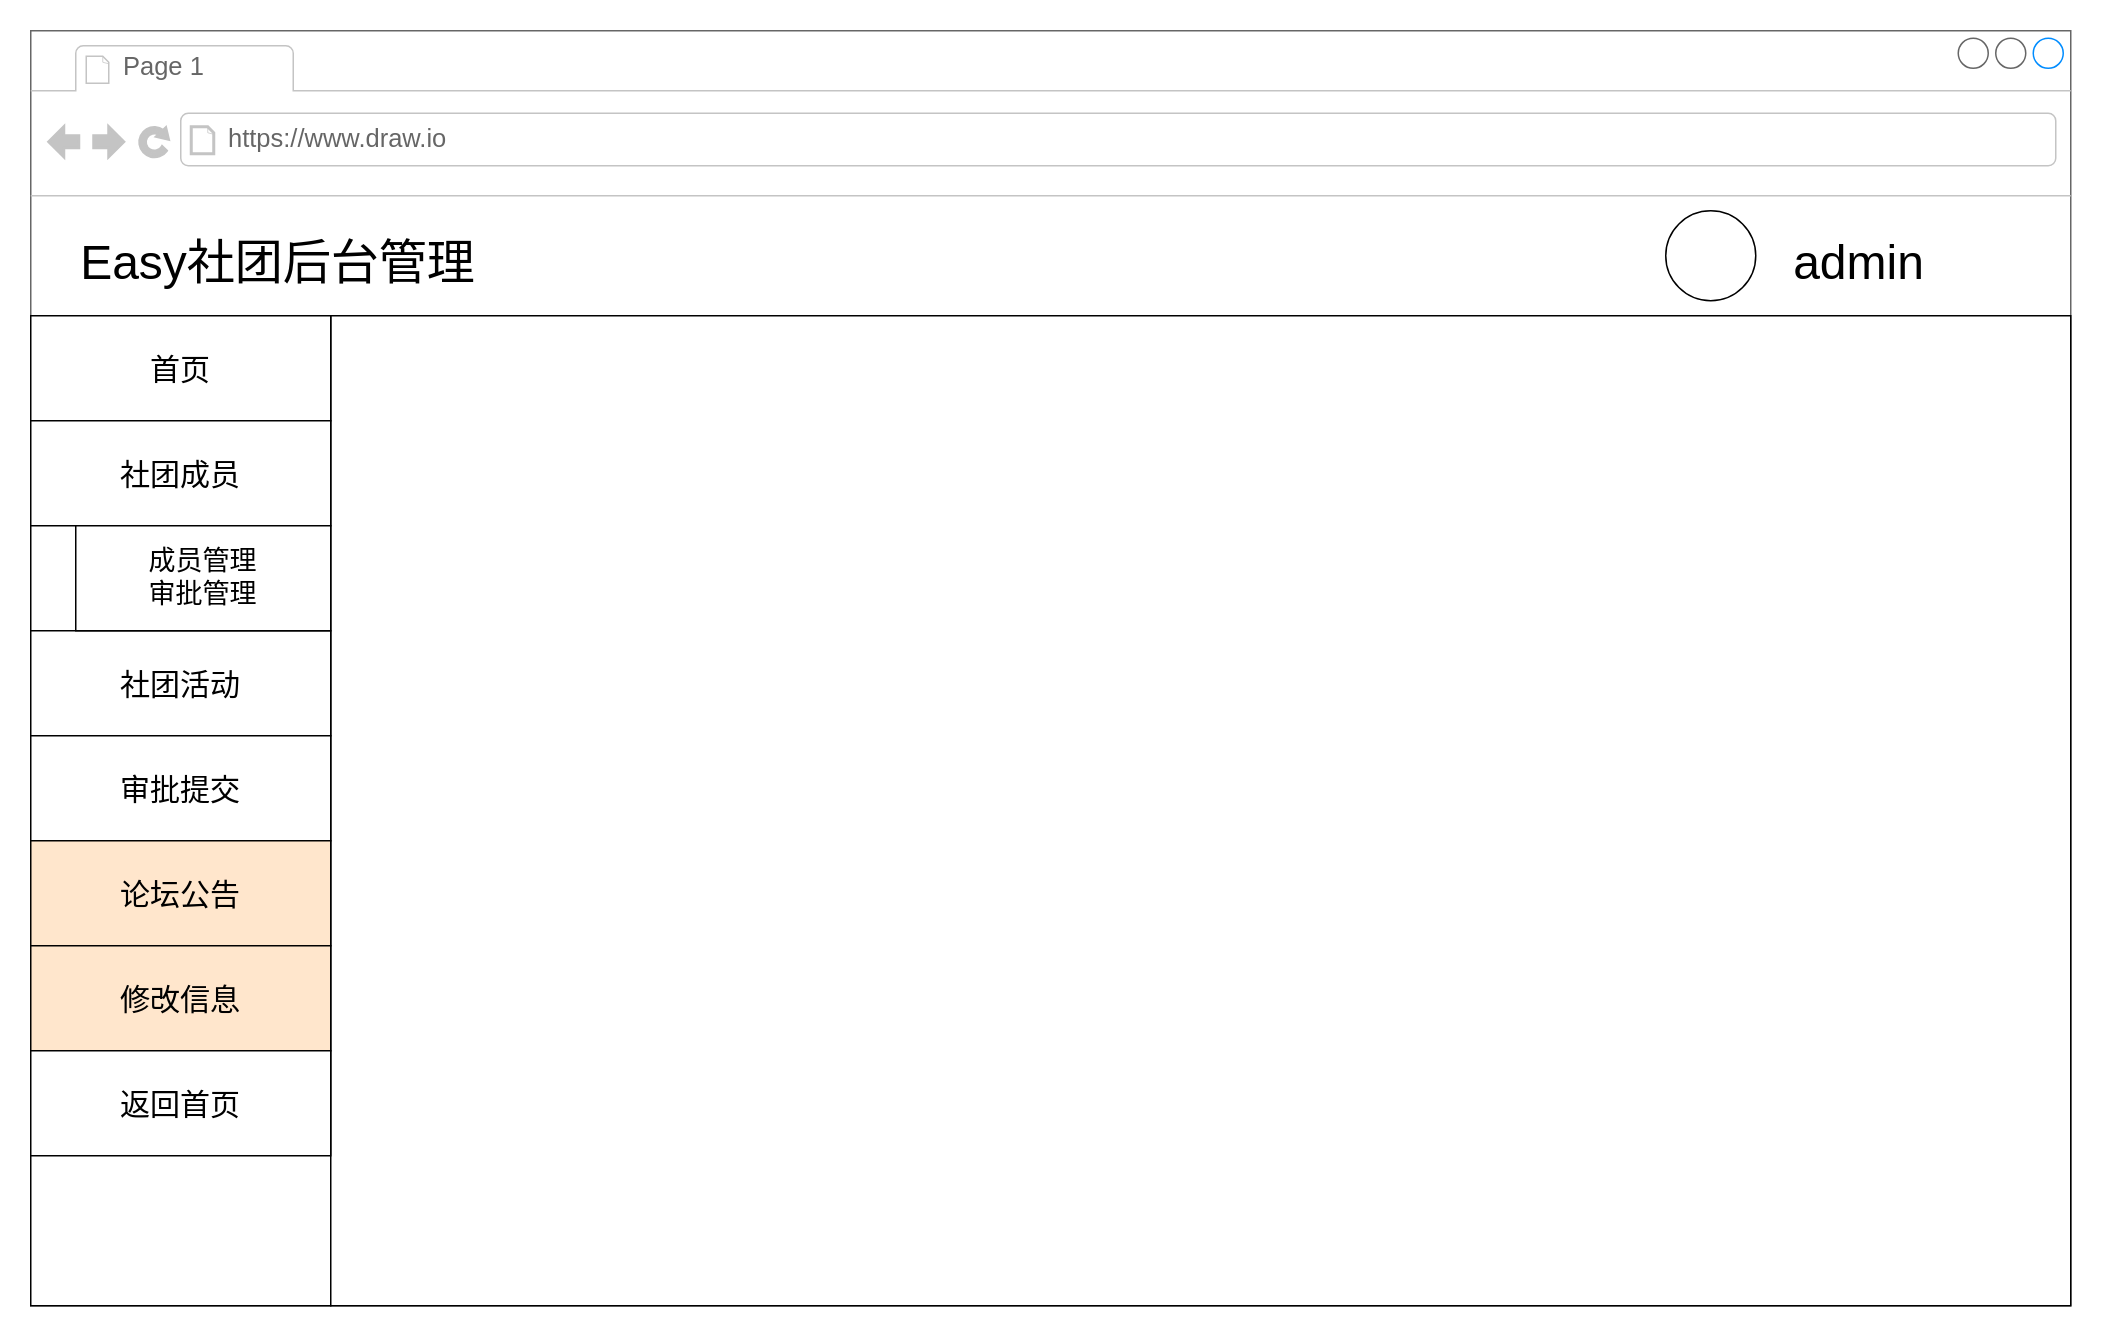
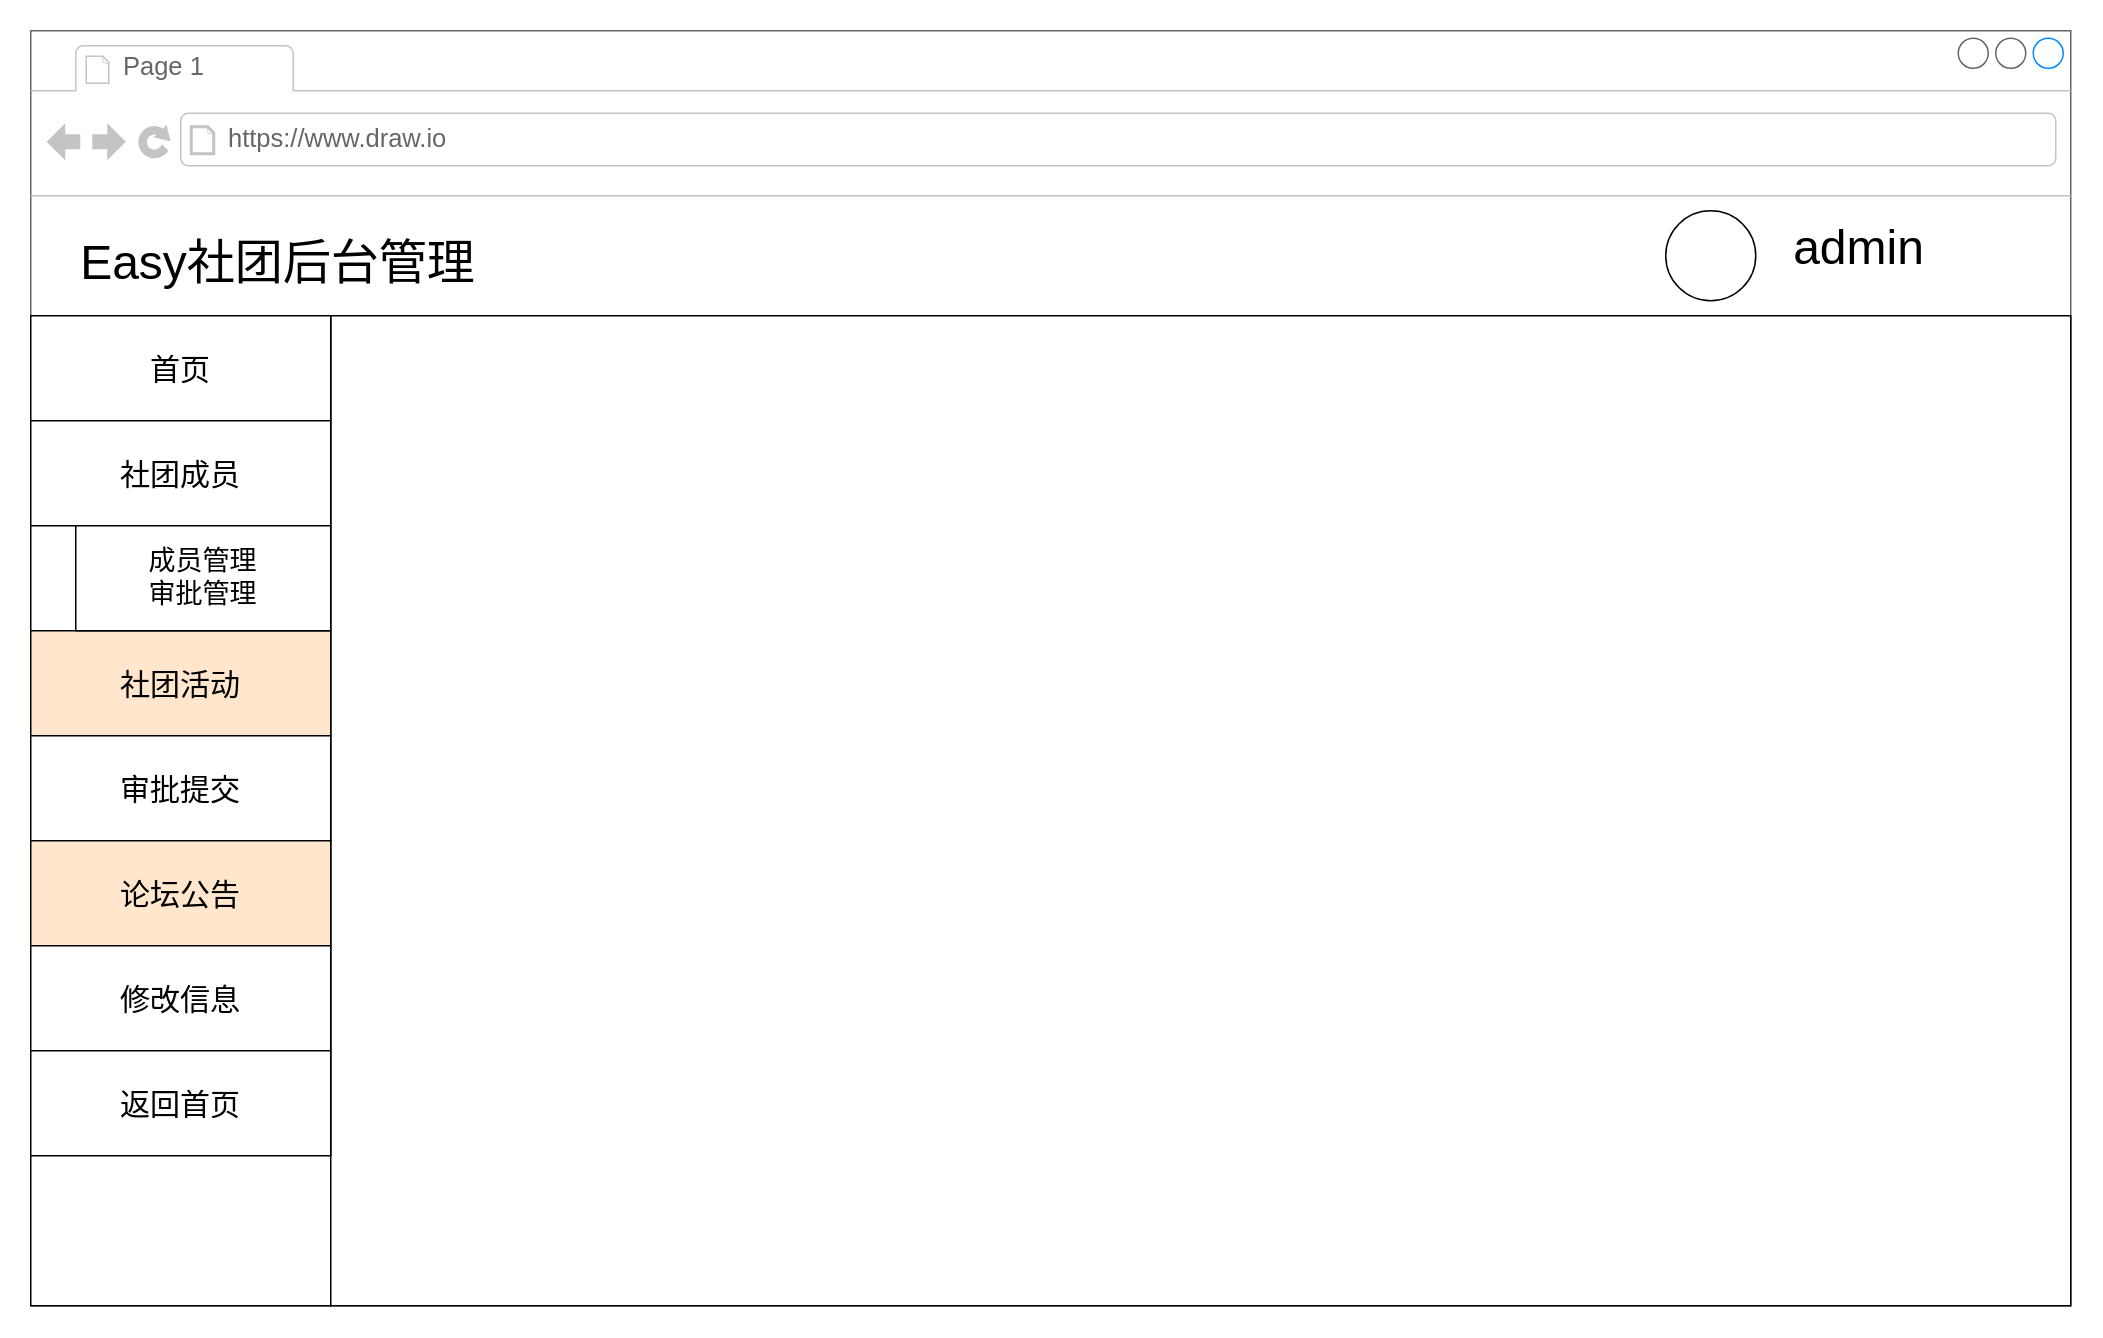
node "admin": moved (1859, 263) -> (1859, 248)
node "社团活动": fillcolor #ffffff -> #ffe6cc
node "修改信息": fillcolor #ffe6cc -> #ffffff
